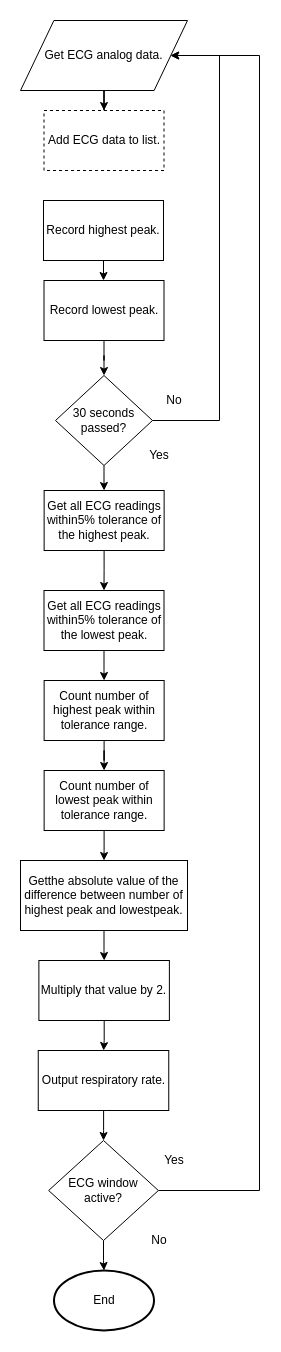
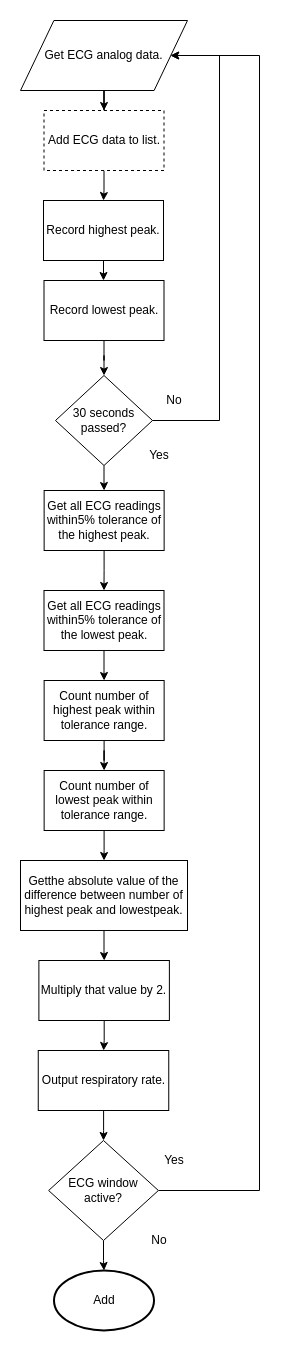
edge "Add ECG data to list." -> "Record highest peak.": added
node "End": label "End" -> "Add"
